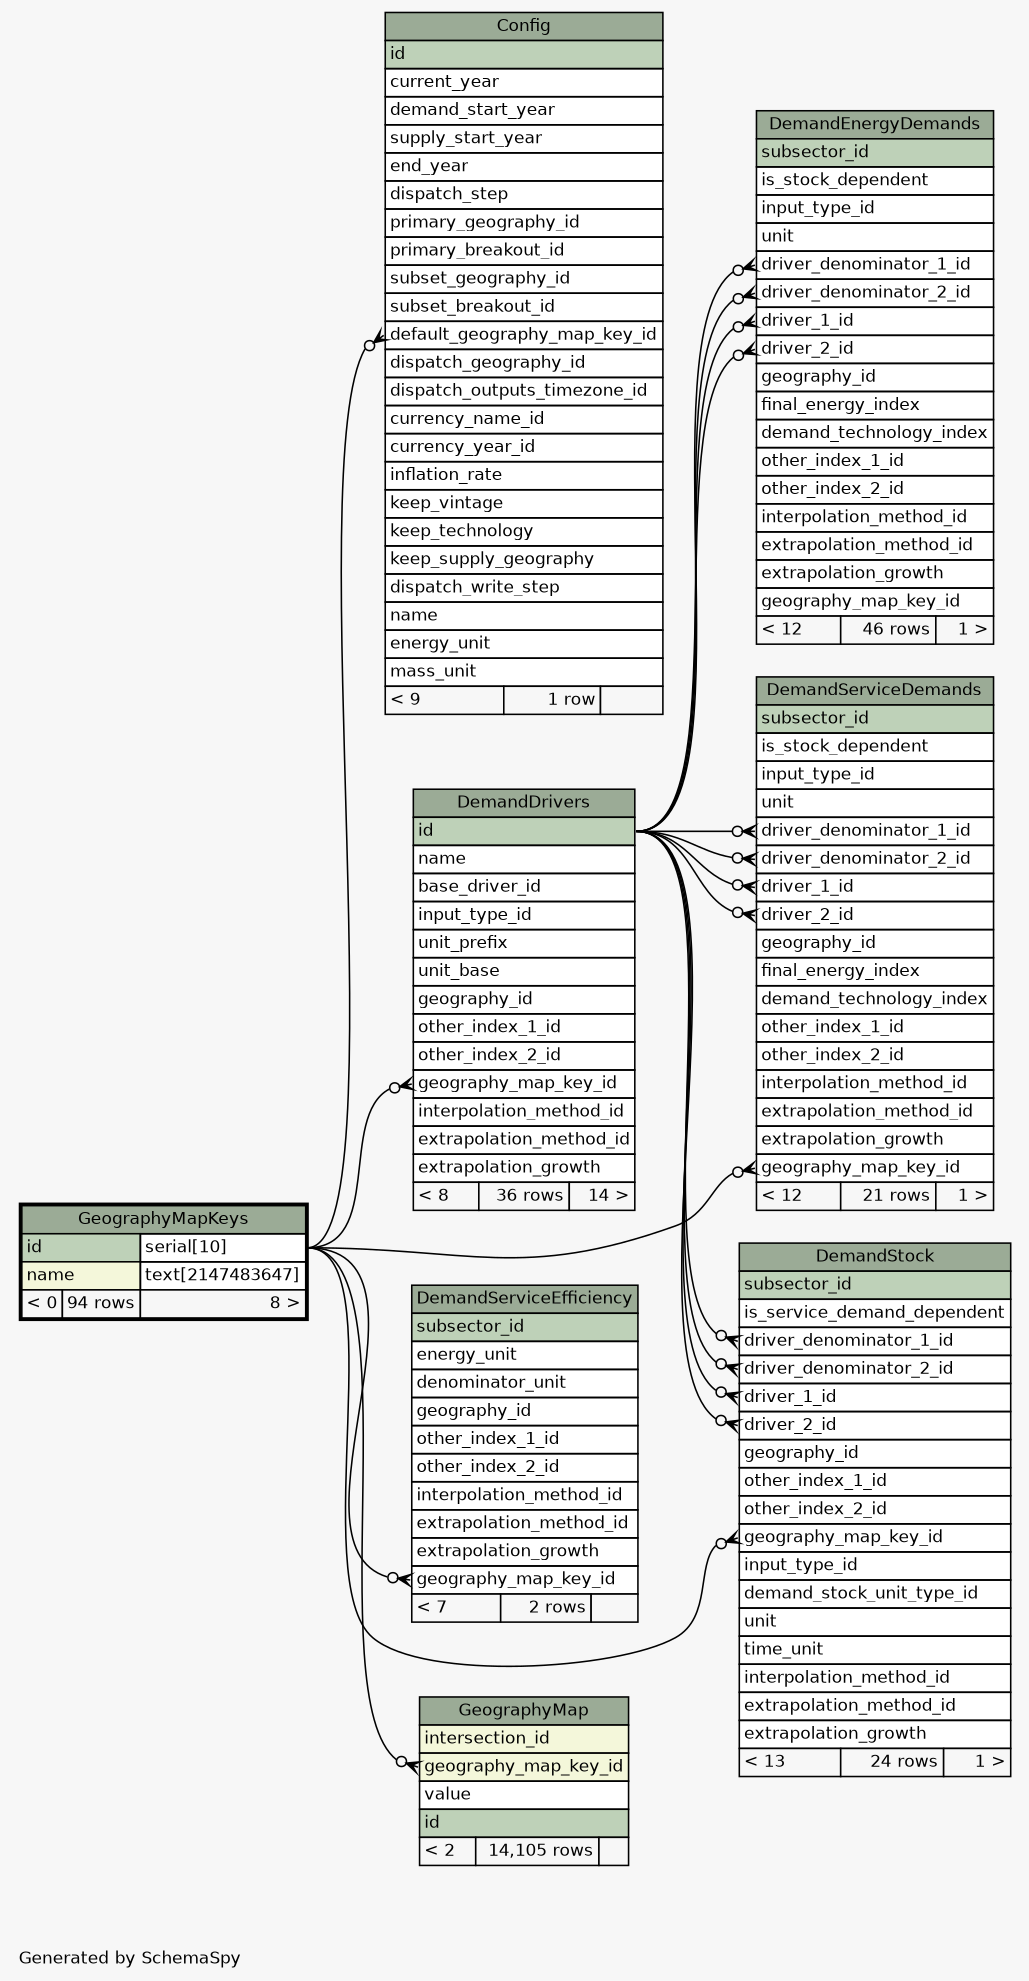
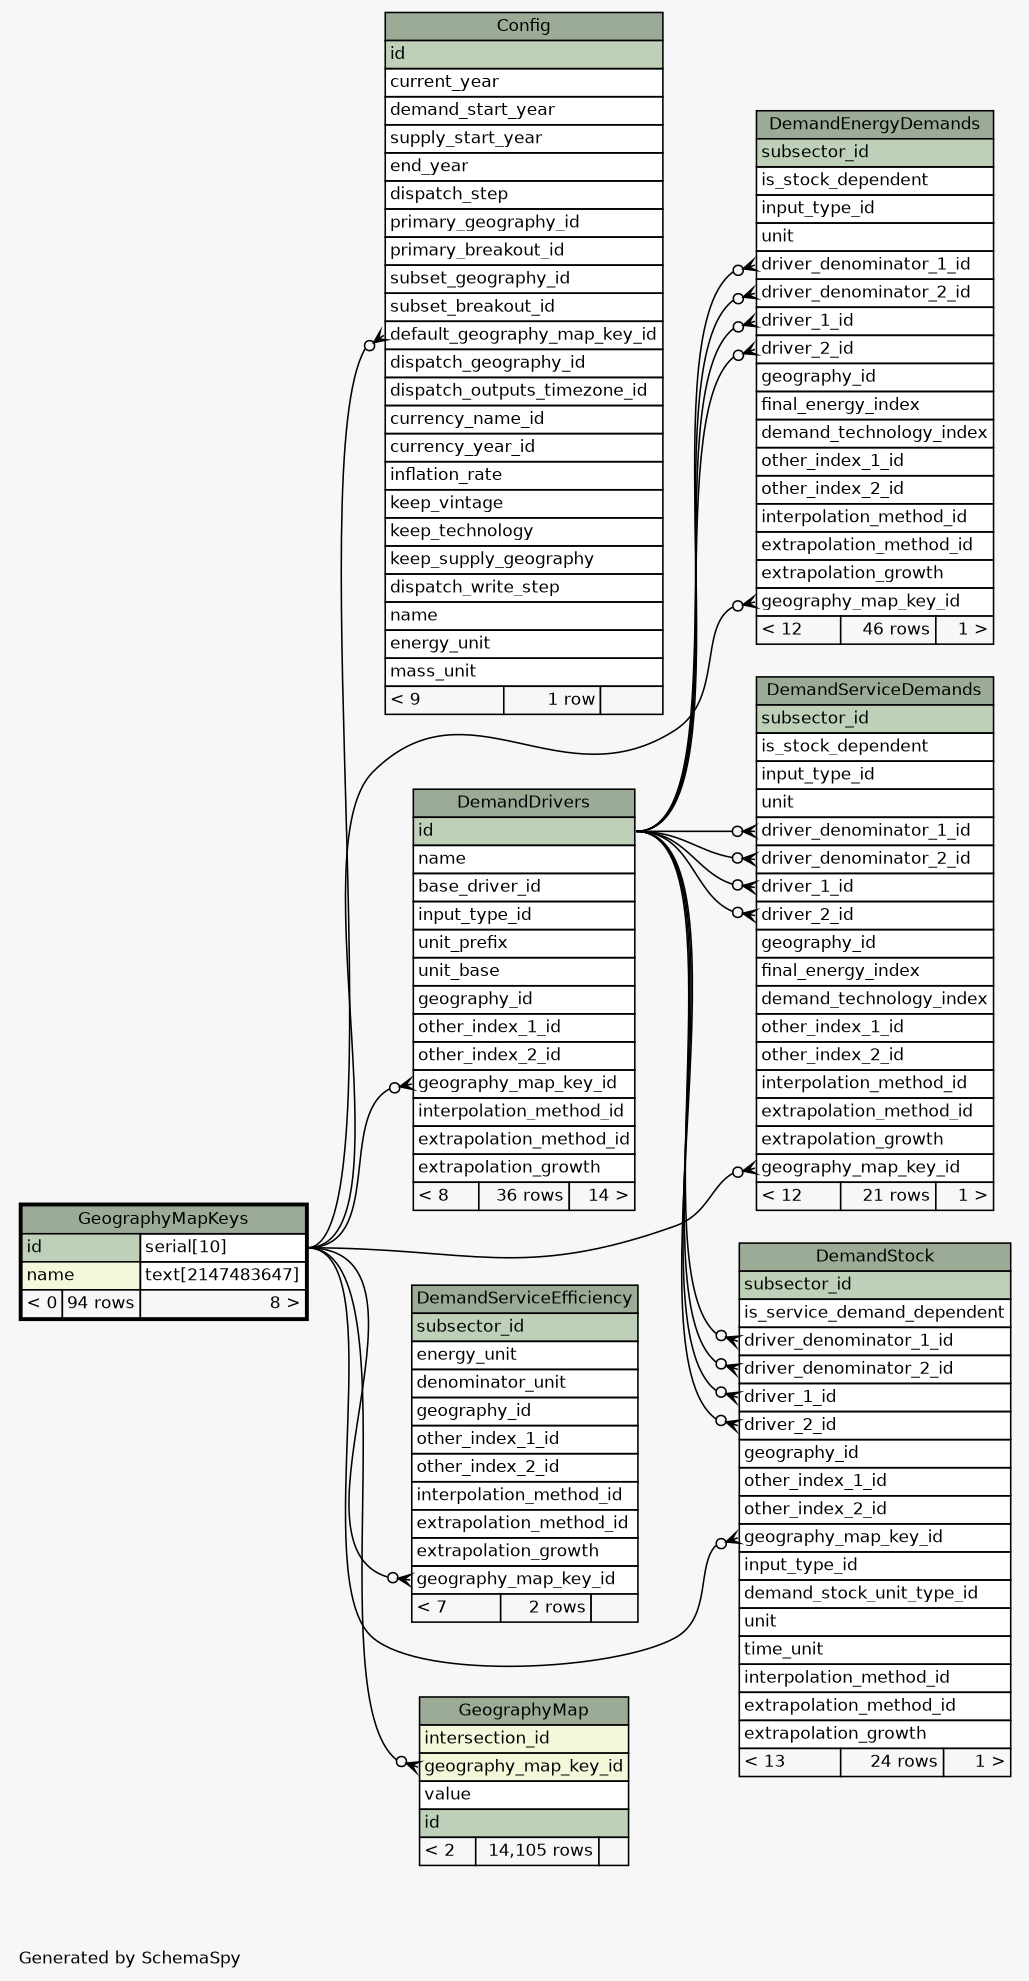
edge "GeographyMapKeys" -> "DemandEnergyDemands": added
